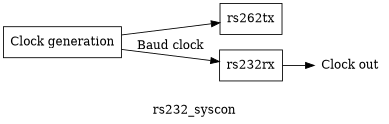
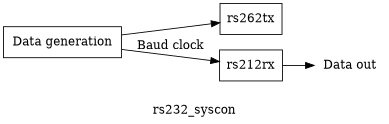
node "Clock generation": label "Clock generation" -> "Data generation"
node "rs232rx": label "rs232rx" -> "rs212rx"
node "Clock out": label "Clock out" -> "Data out"
